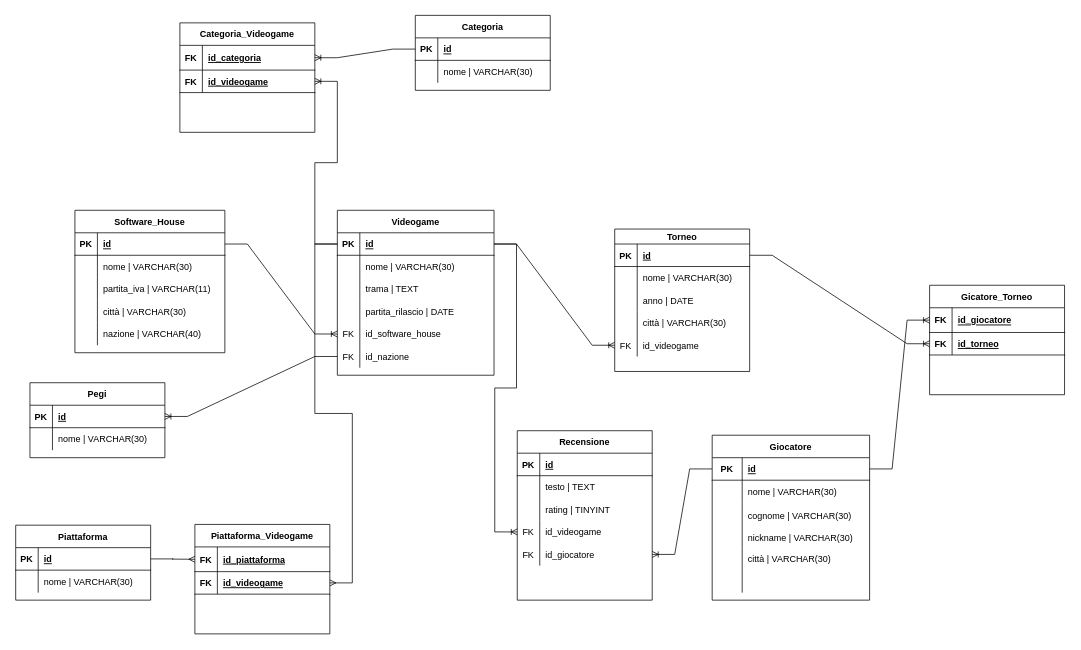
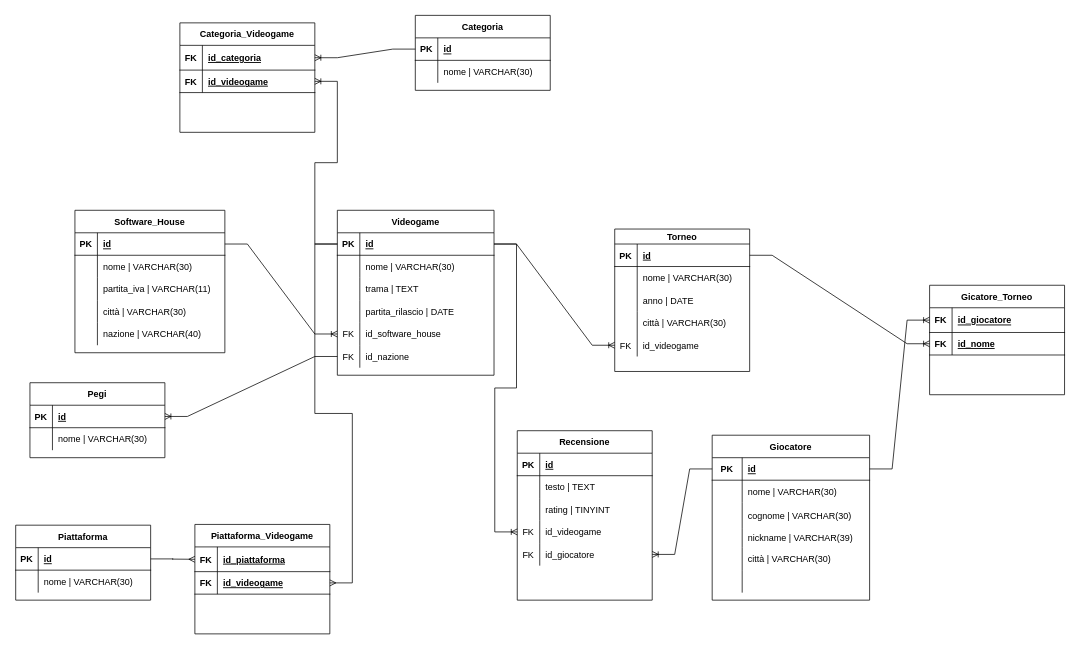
node "id_torneo": label "id_torneo" -> "id_nome"
node "nickname | VARCHAR(30)": label "nickname | VARCHAR(30)" -> "nickname | VARCHAR(39)"
